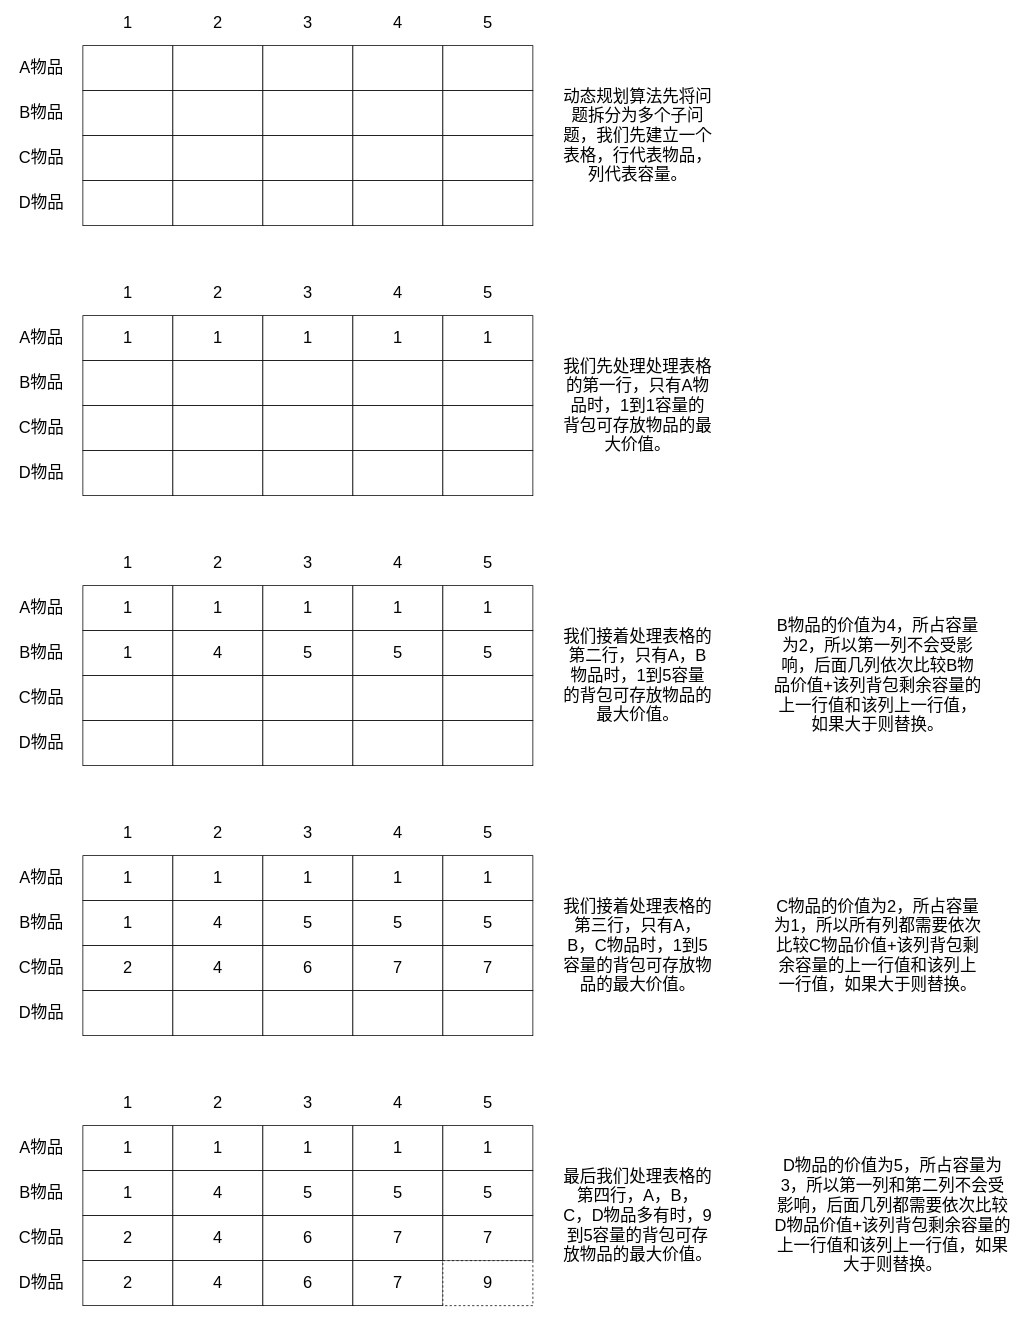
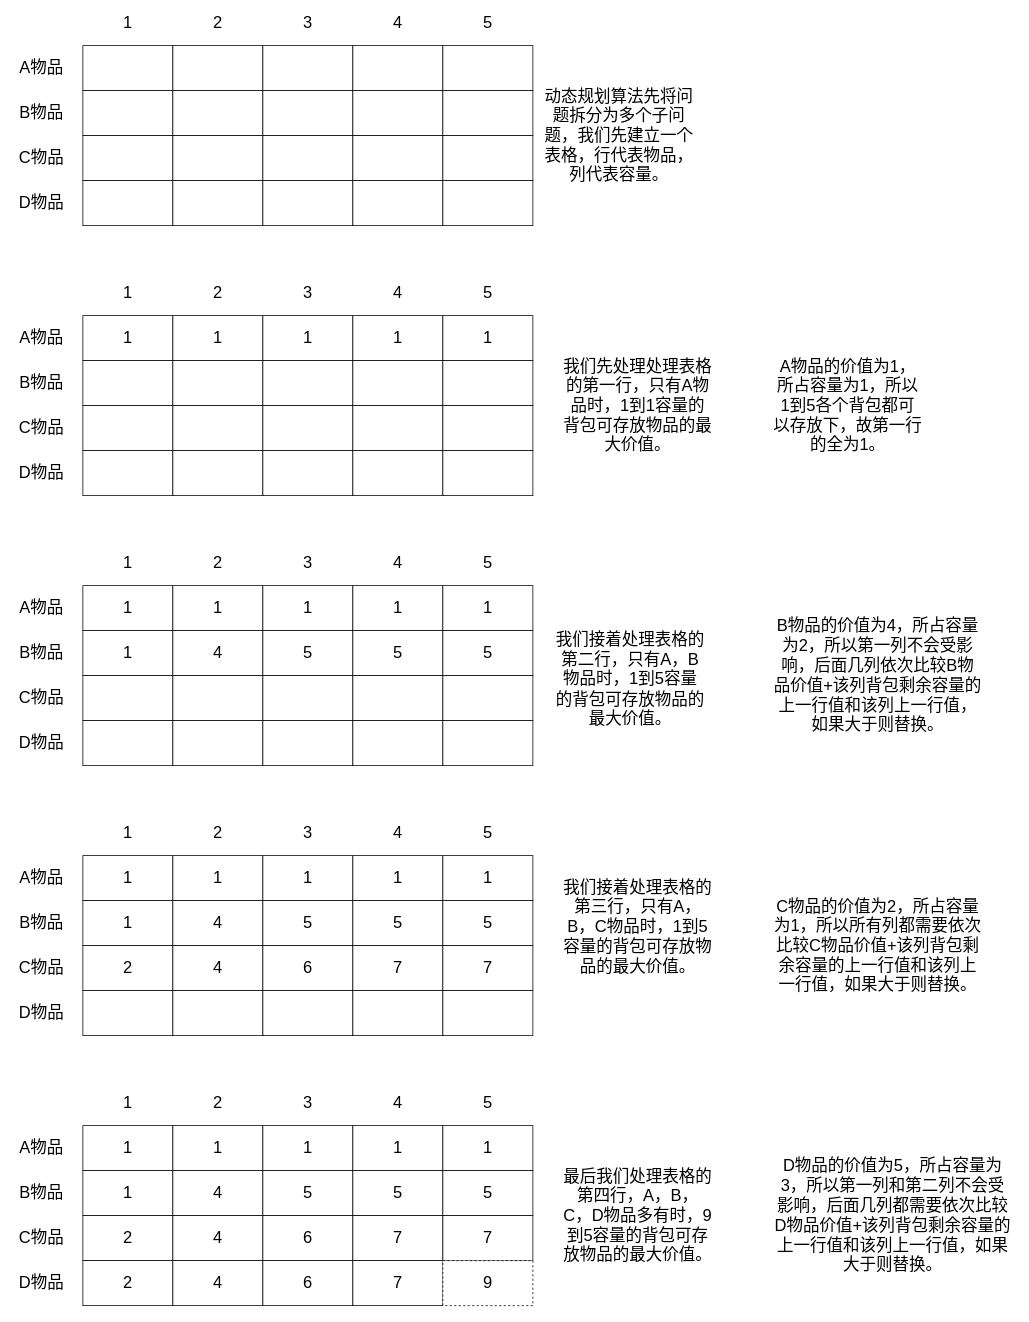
node "动态规划算法先将问题拆分为多个子问题，我们先建立一个表格，行代表物品，列代表容量。": moved (638, 135) -> (619, 135)
node "A物品的价值为1，所占容量为1，所以1到5各个背包都可以存放下，故第一行的全为1。": added
node "我们接着处理表格的第二行，只有A，B物品时，1到5容量的背包可存放物品的最大价值。": moved (638, 675) -> (630, 679)
node "我们接着处理表格的第三行，只有A，B，C物品时，1到5容量的背包可存放物品的最大价值。": moved (638, 945) -> (638, 927)
